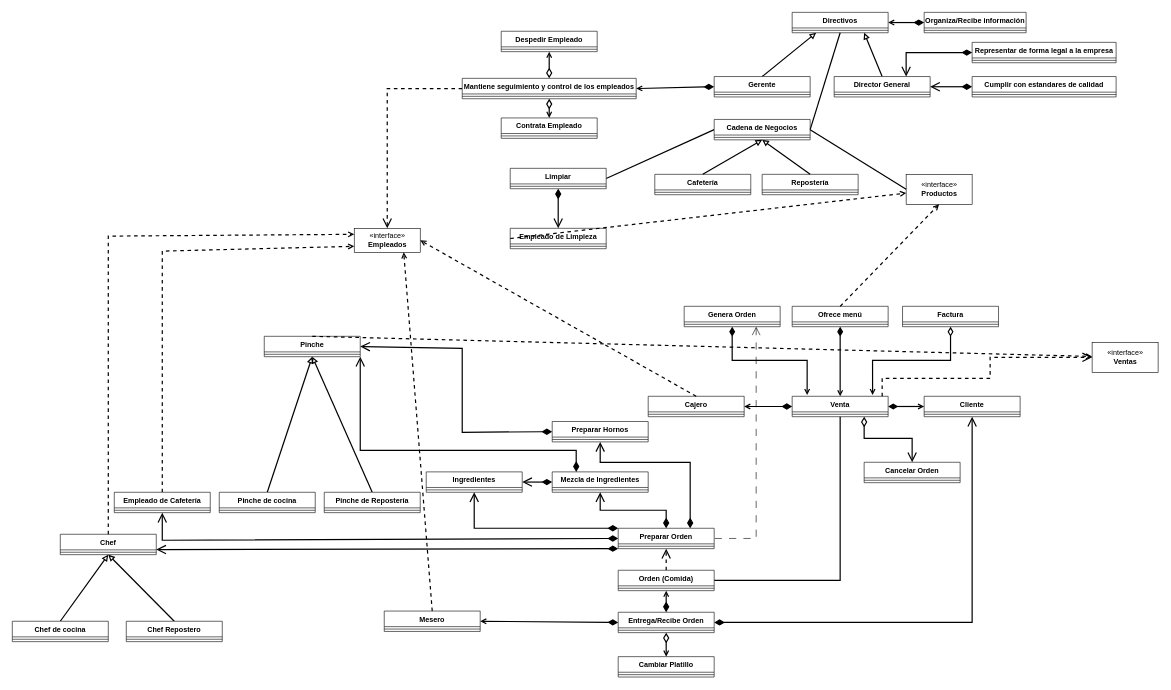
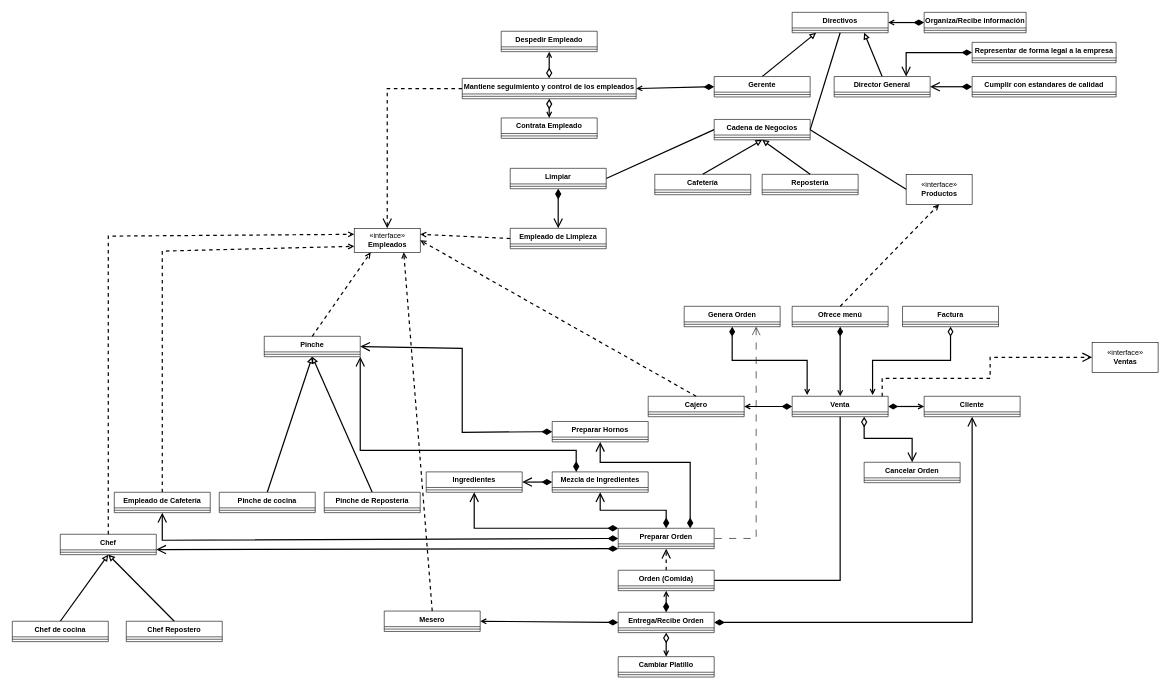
edge "Empleado de Limpieza" -> "«interface» Productos": now "Empleado de Limpieza" -> "«interface» Empleados"
edge "Pinche" -> "«interface» Ventas": now "Pinche" -> "«interface» Empleados"
